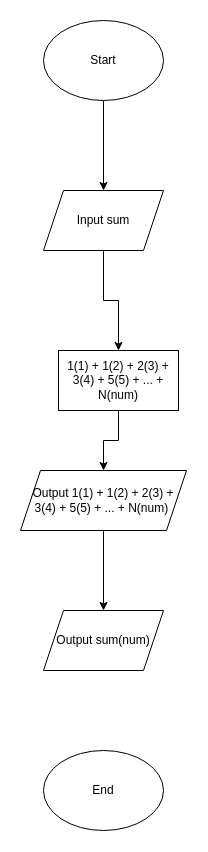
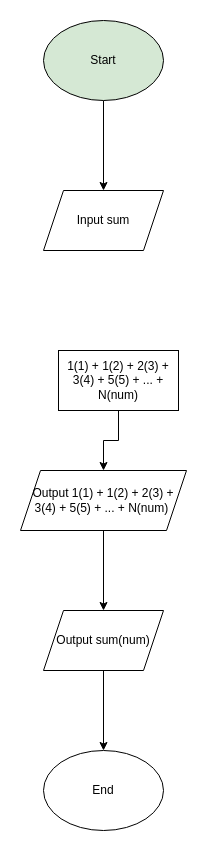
node "Start": fillcolor #ffffff -> #d5e8d4
edge "Input sum" -> "1(1) + 1(2) + 2(3) + 3(4) + 5(5) + ... + N(num)": removed
edge "Output sum(num)" -> "End": added
